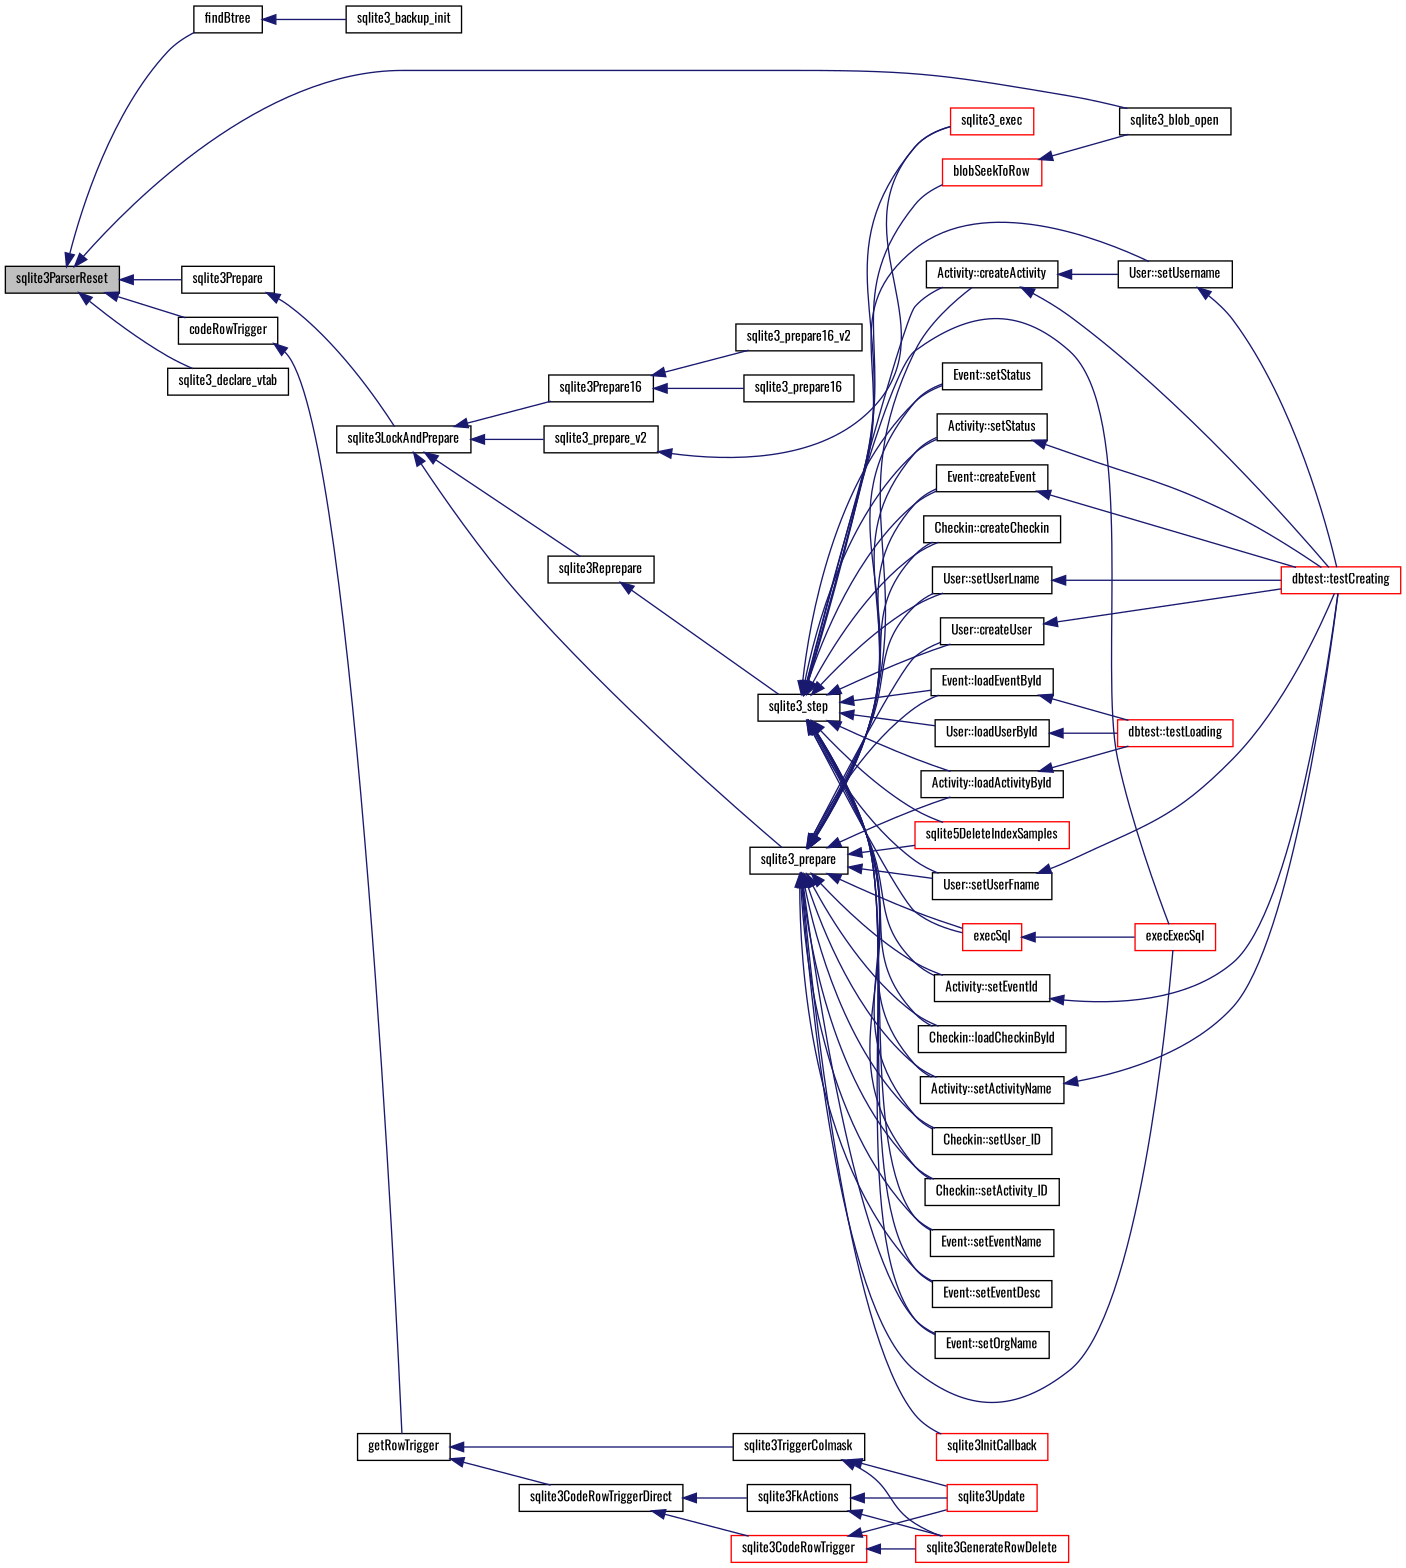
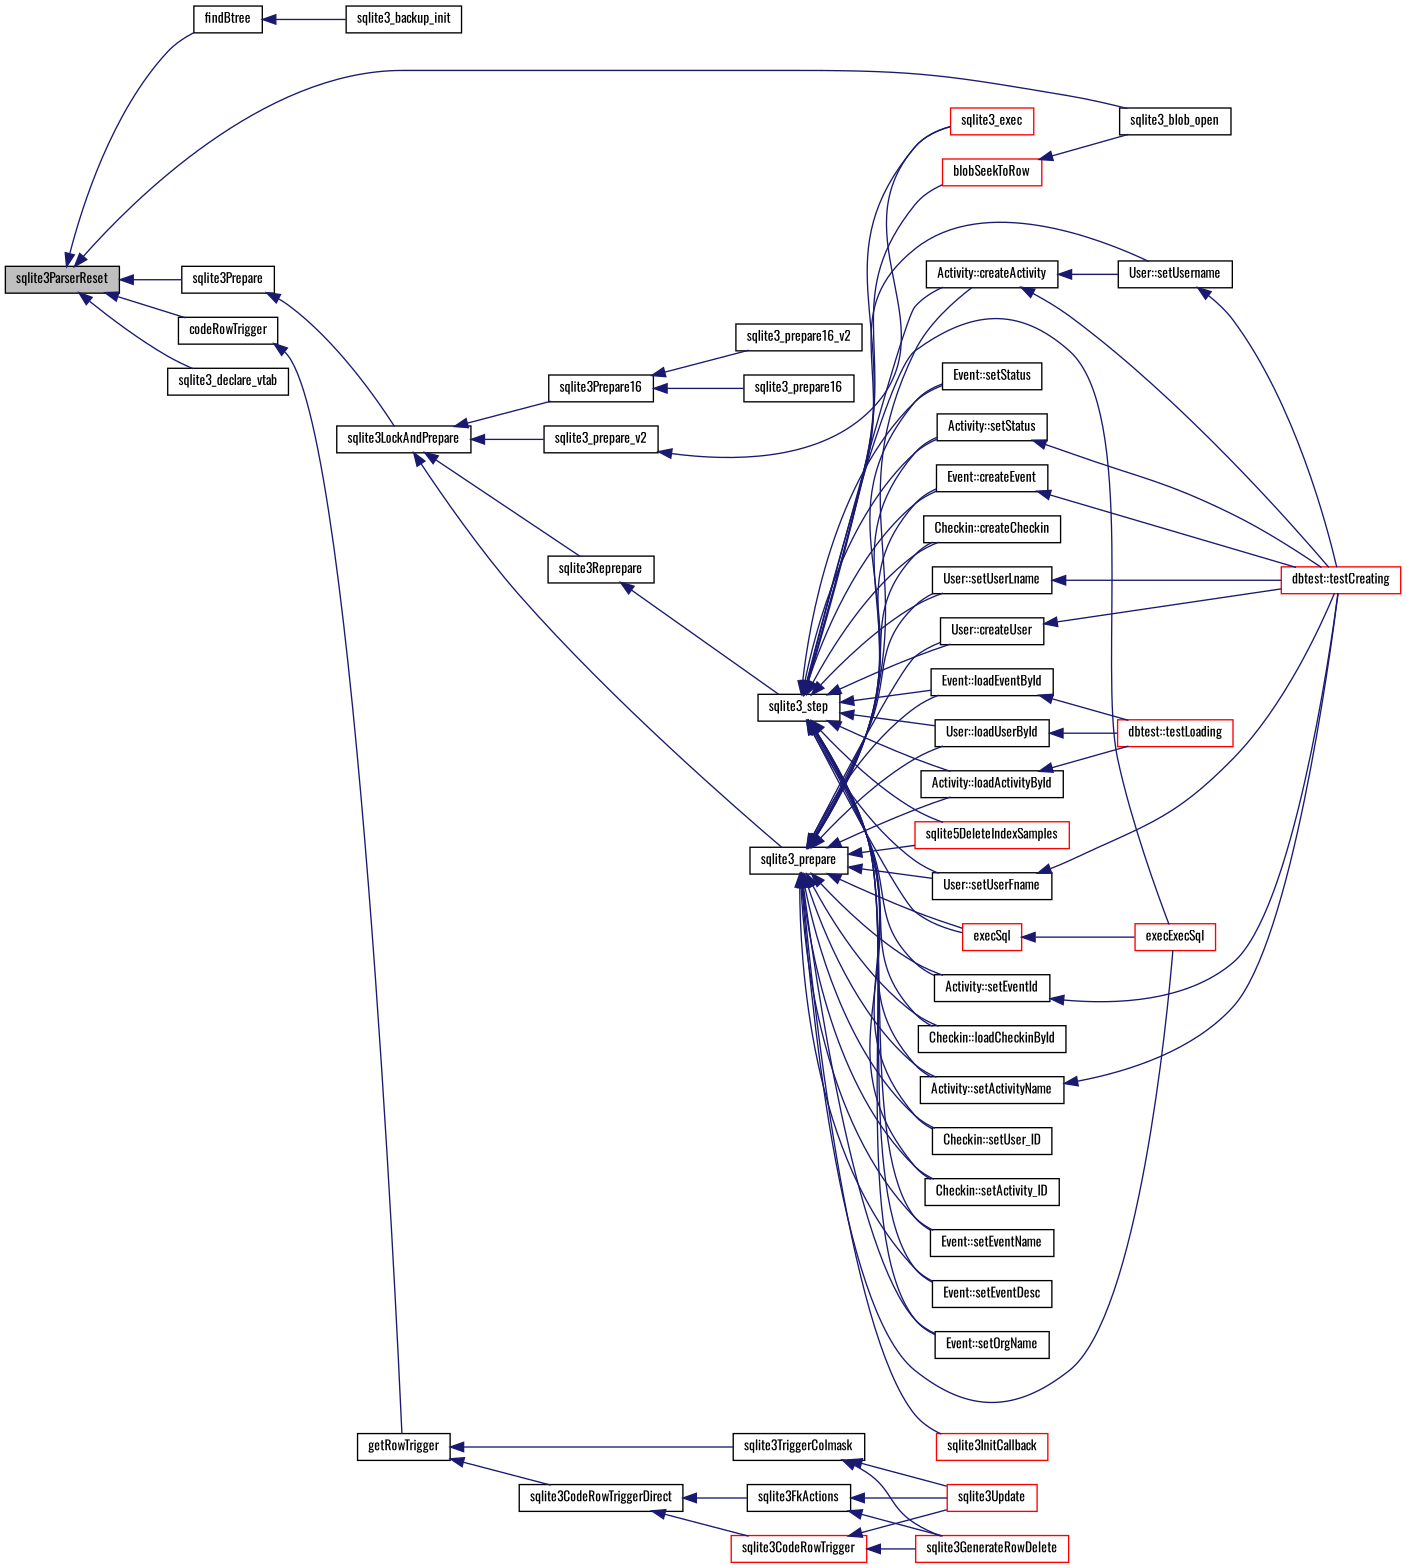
edge "User::loadUserById" -> "sqlite3_prepare": added
